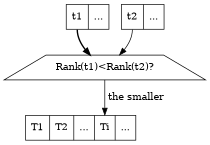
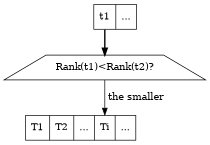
node "t2": removed
